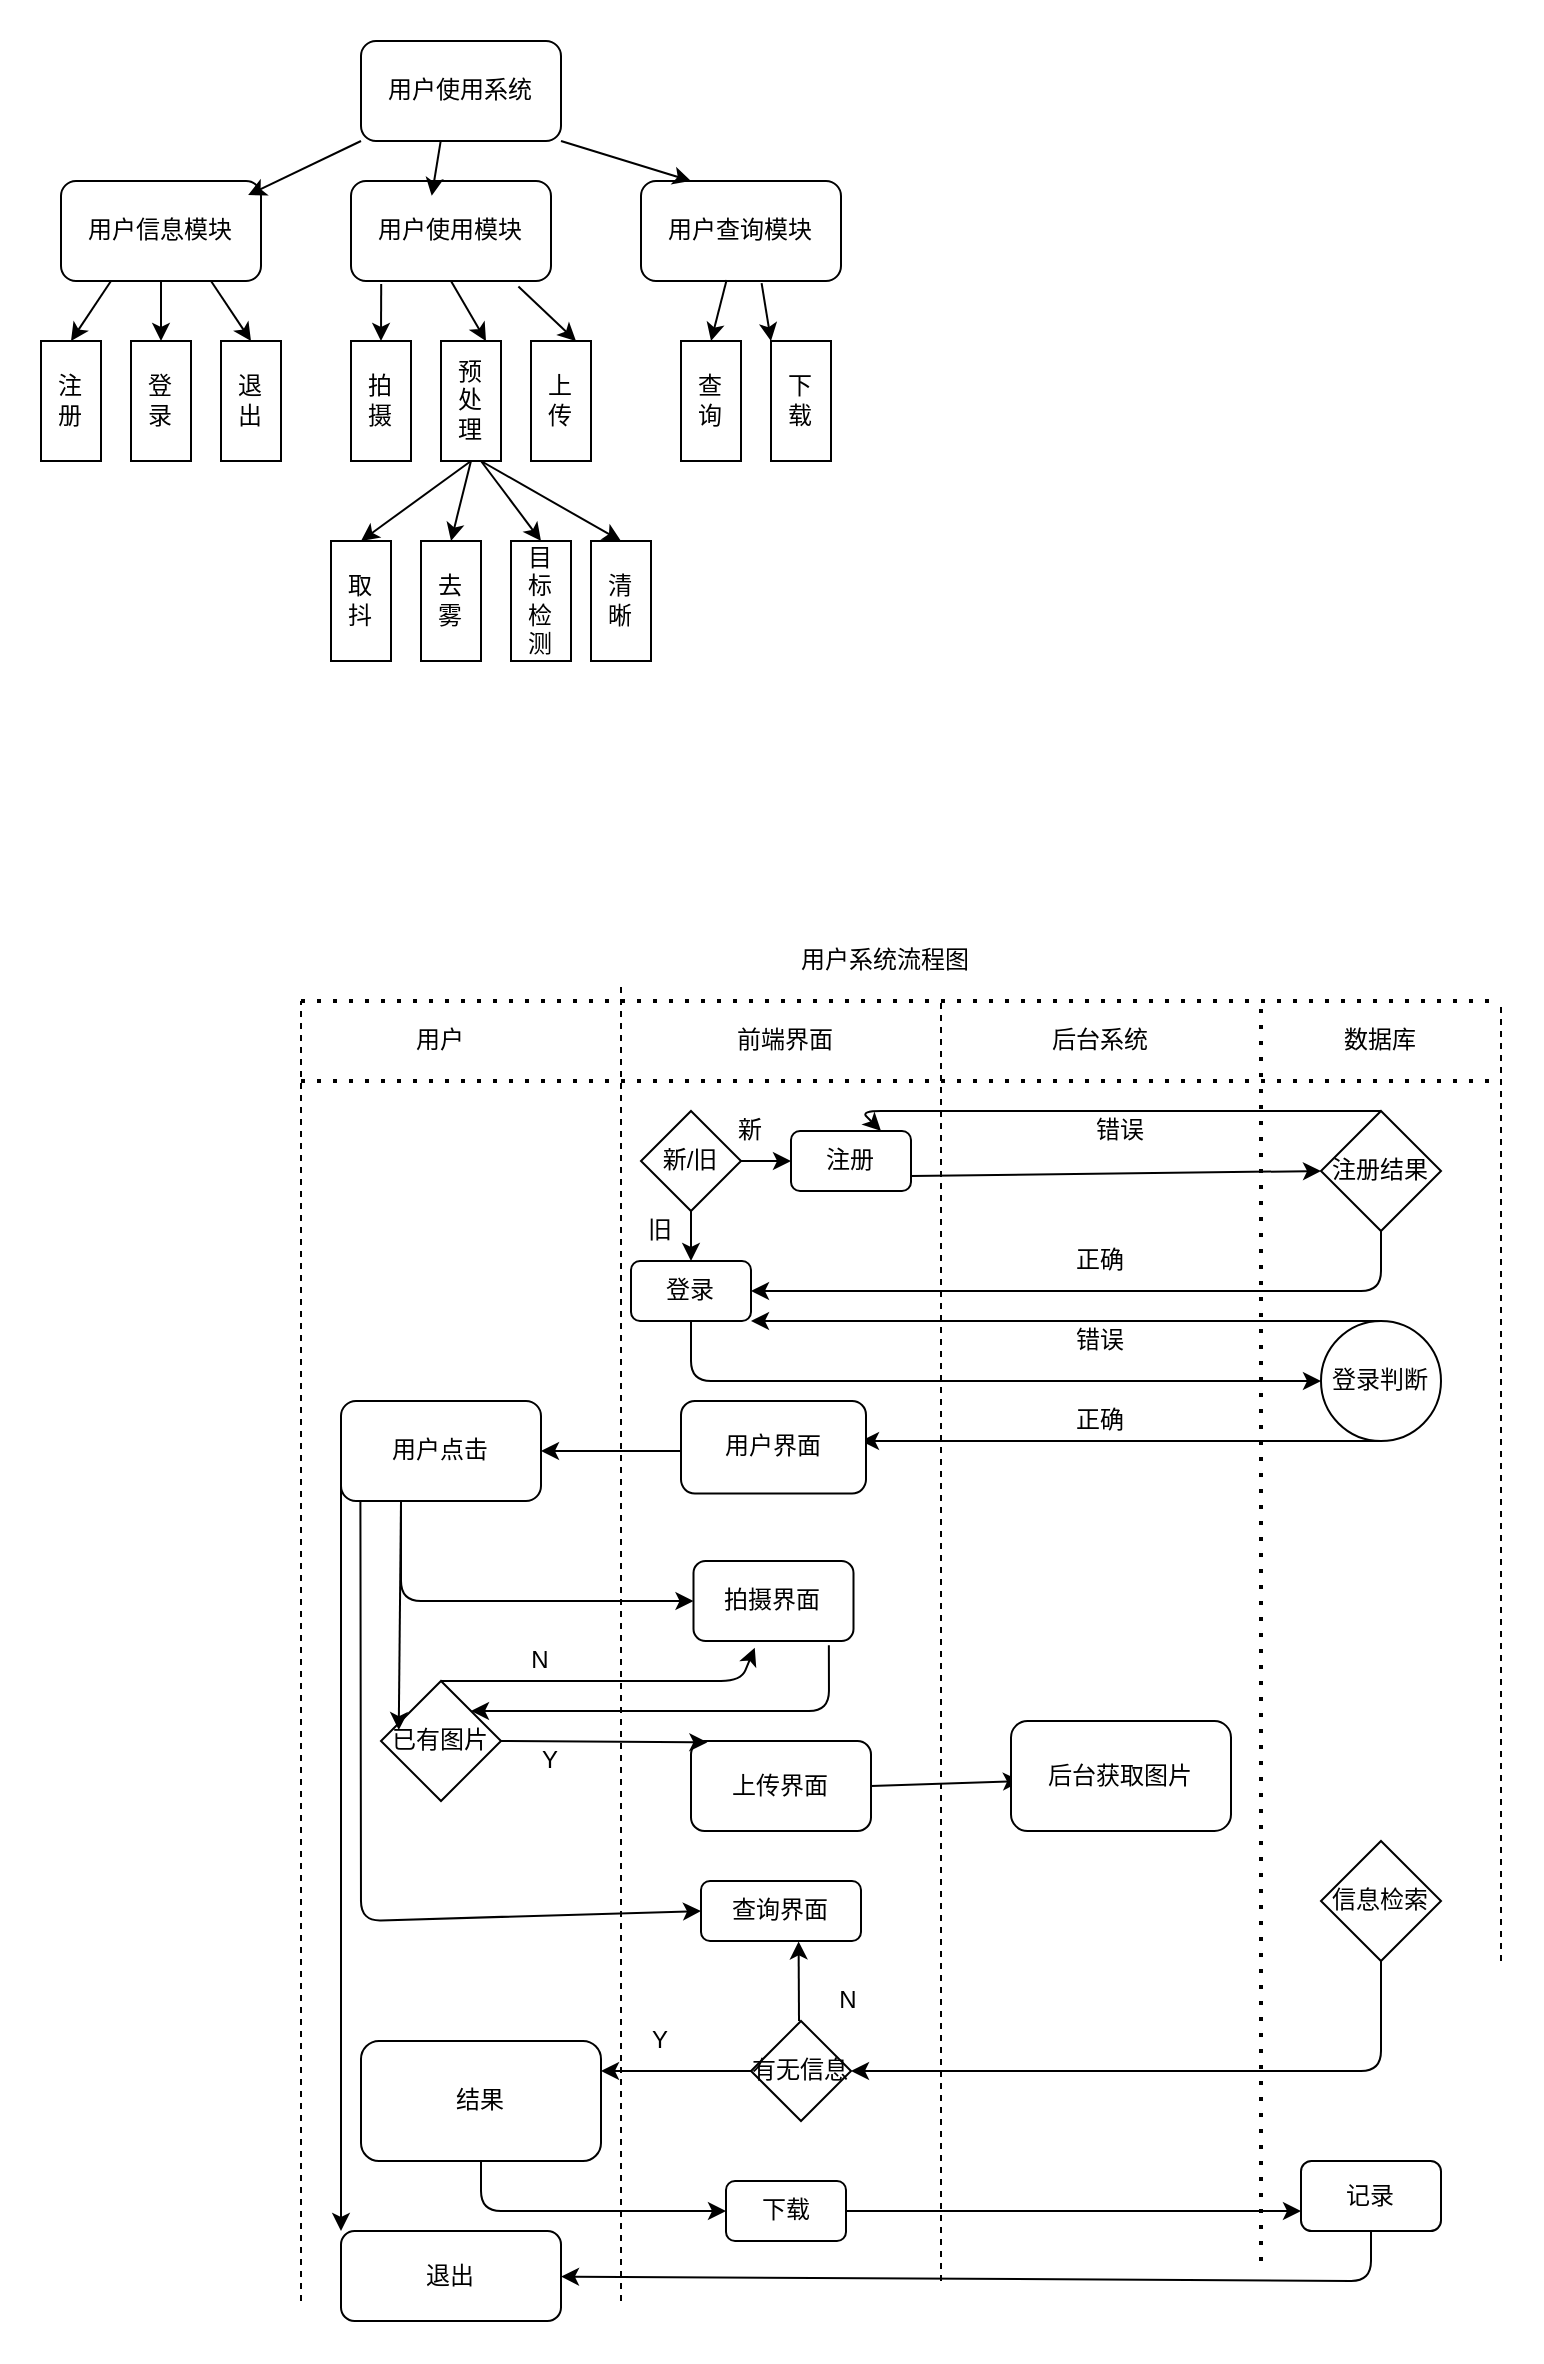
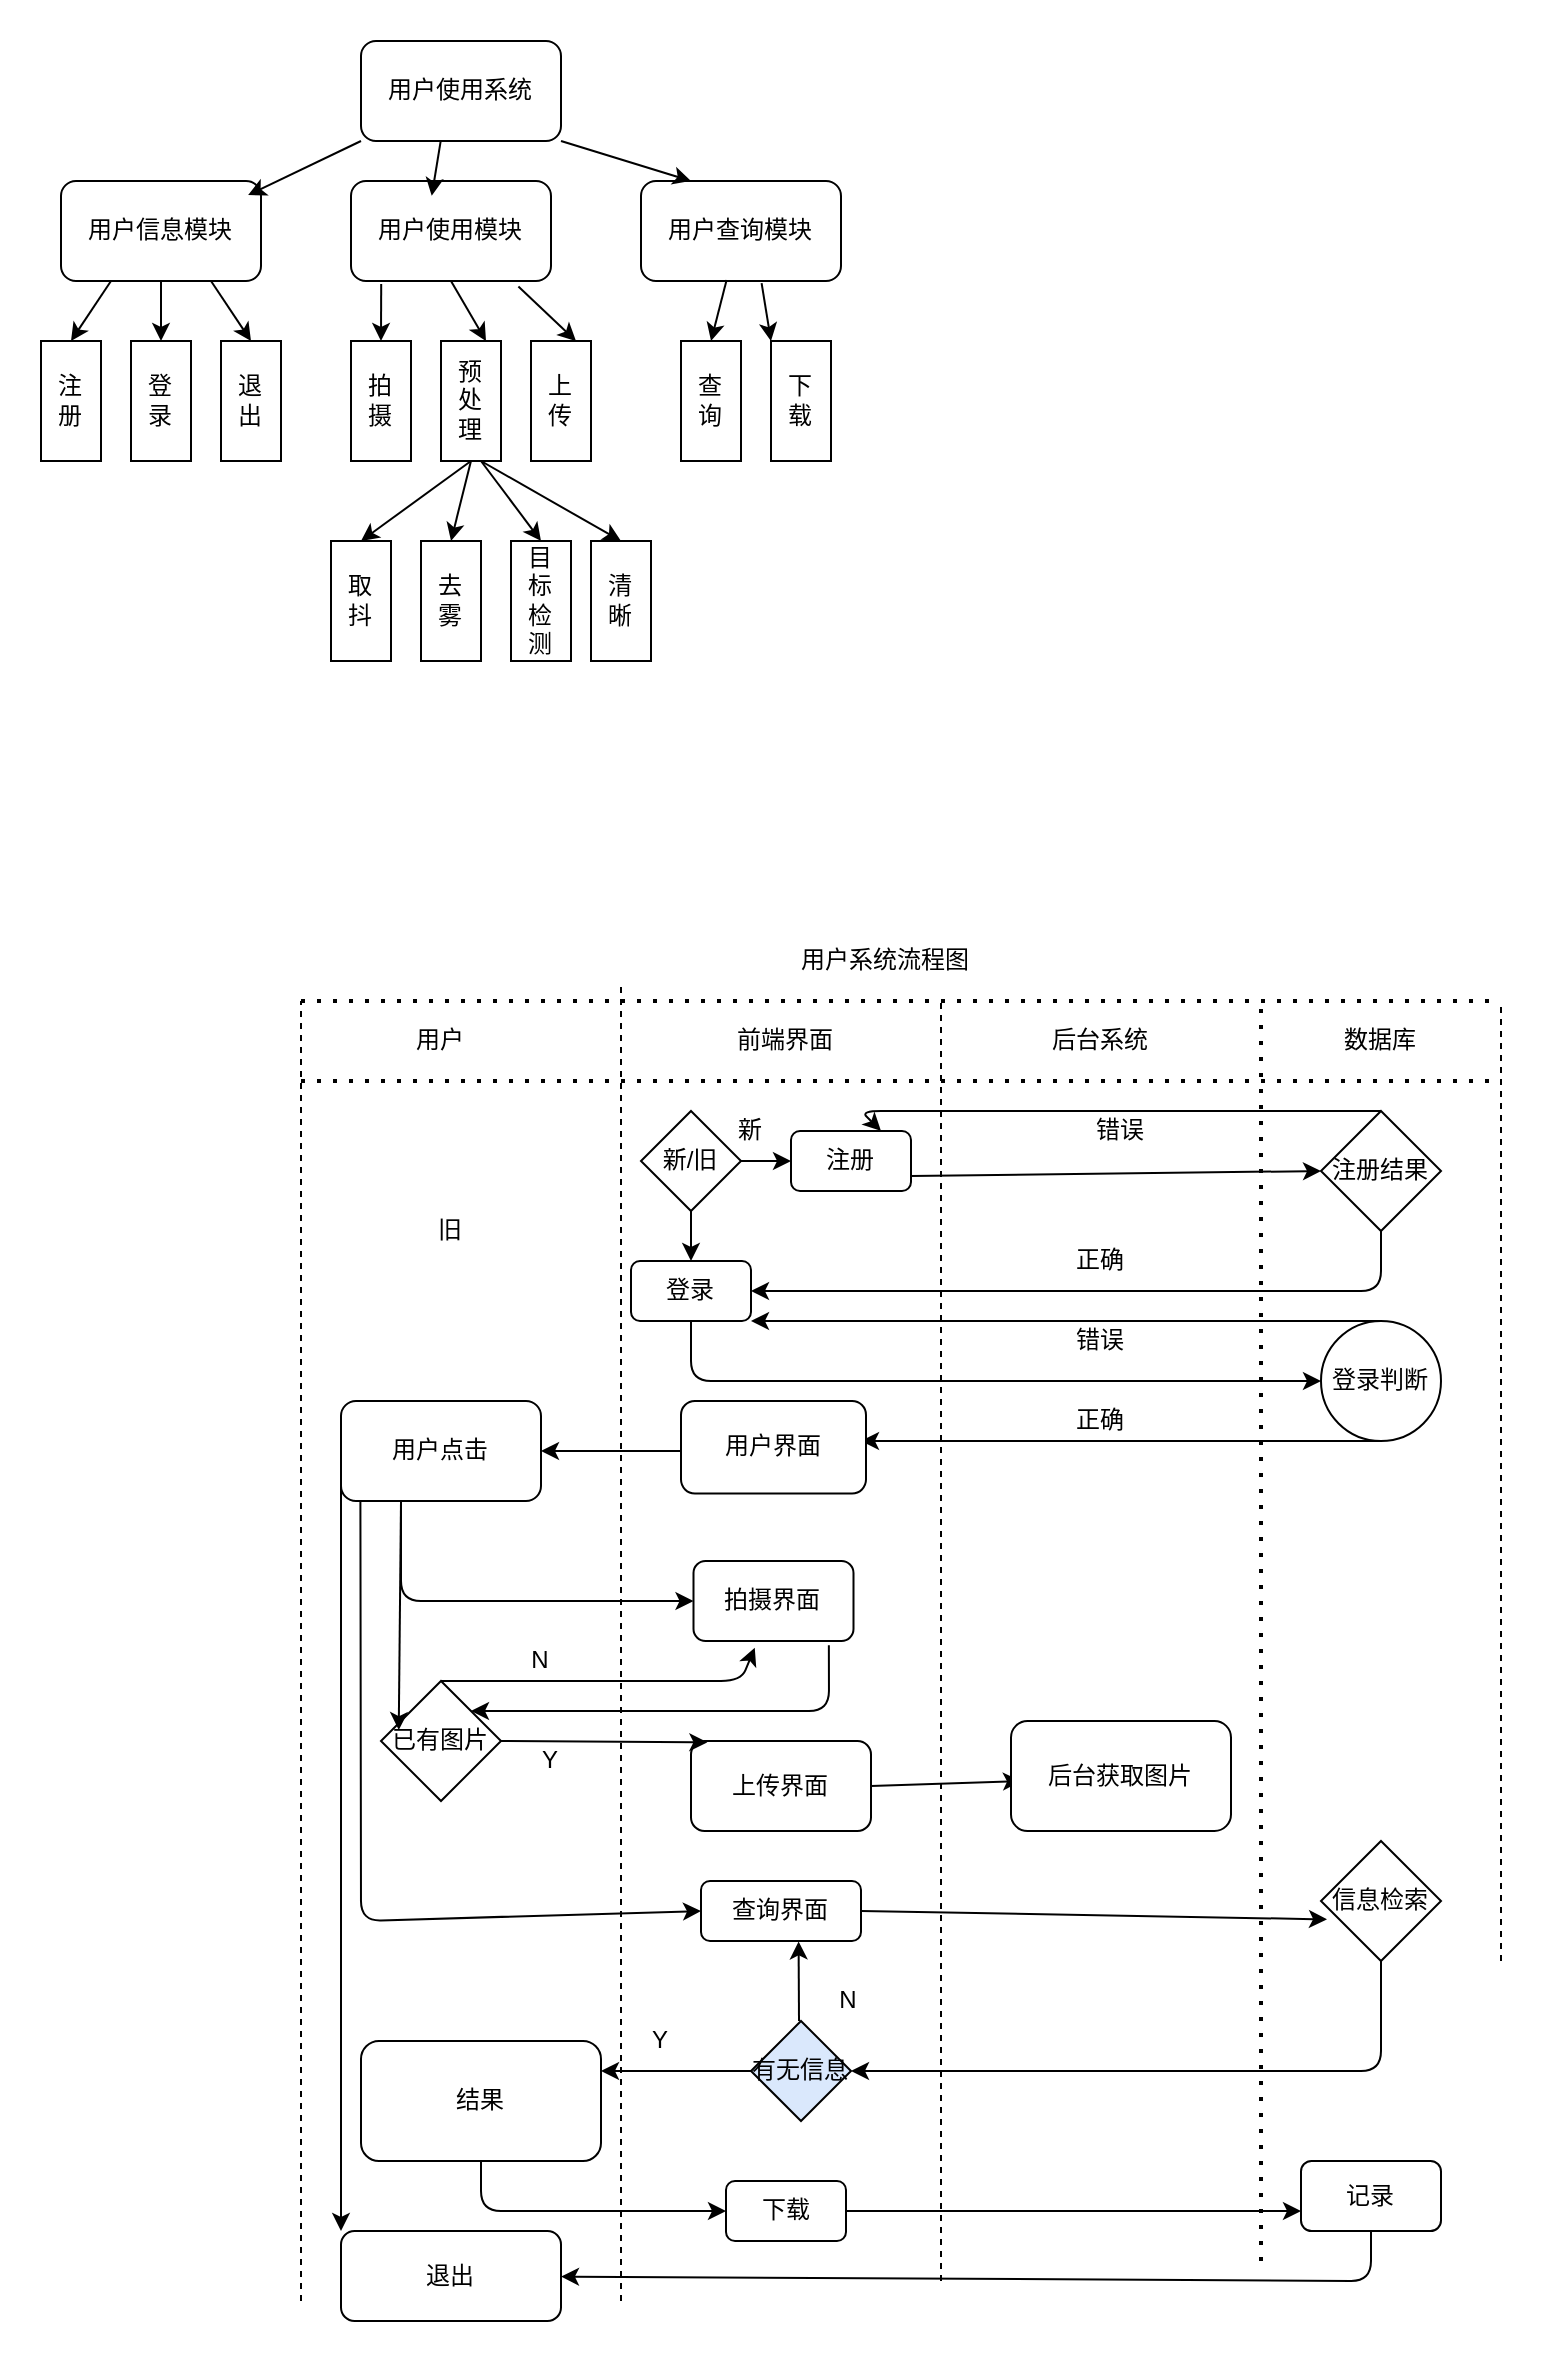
node "旧": moved (661, 1231) -> (451, 1231)
edge "查询界面" -> "信息检索": added
node "有无信息": fillcolor #ffffff -> #dae8fc
